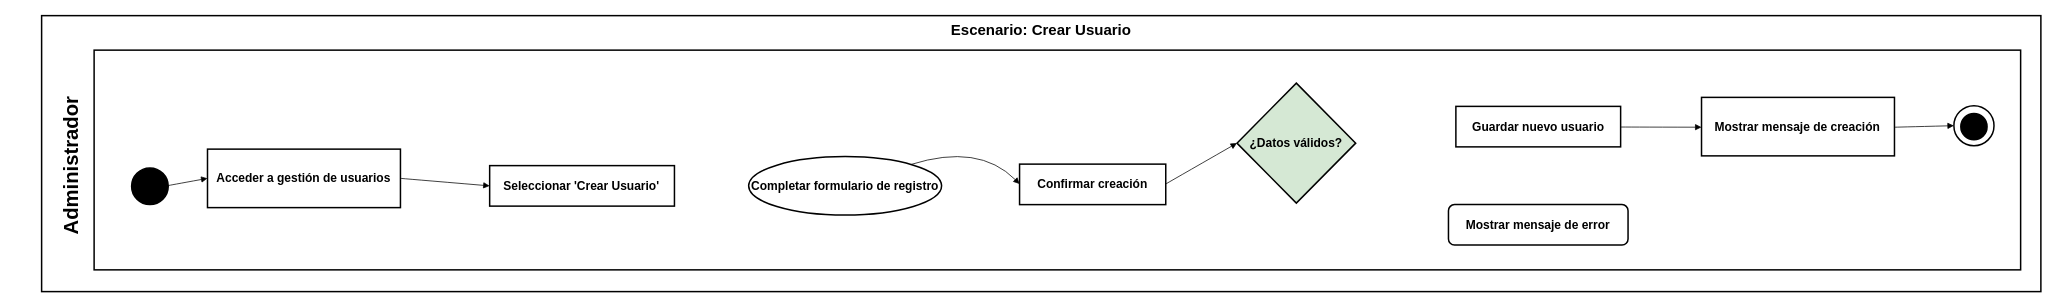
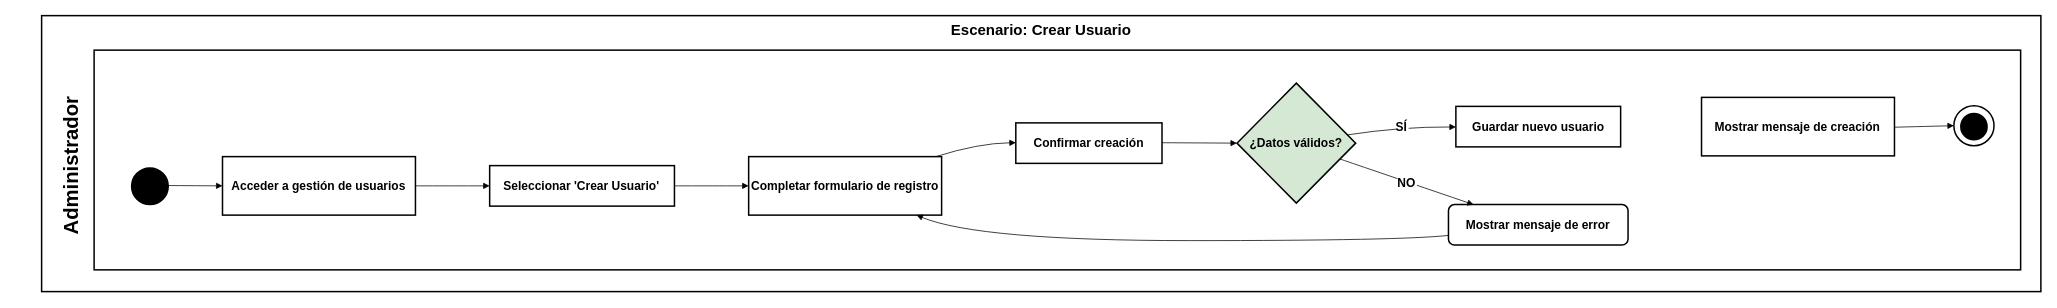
edge "Guardar nuevo usuario" -> "Mostrar mensaje de creación": removed
edge "¿Datos válidos?" -> "Guardar nuevo usuario": added, label "SÍ"
node "Acceder a gestión de usuarios": moved (304, 178) -> (319, 186)
edge "¿Datos válidos?" -> "Mostrar mensaje de error": added, label "NO"
node "Confirmar creación": moved (1093, 184) -> (1089, 143)
edge "Seleccionar 'Crear Usuario'" -> "Completar formulario de registro": added
node "Completar formulario de registro": shape ellipse -> rectangle
edge "Mostrar mensaje de error" -> "Completar formulario de registro": added
